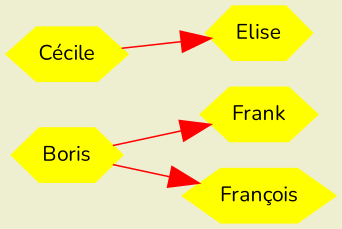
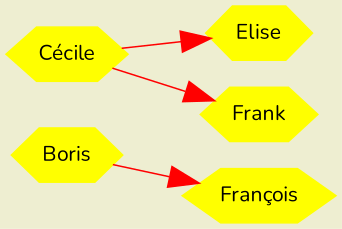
edge "Boris" -> "Frank": now "Cécile" -> "Frank"
